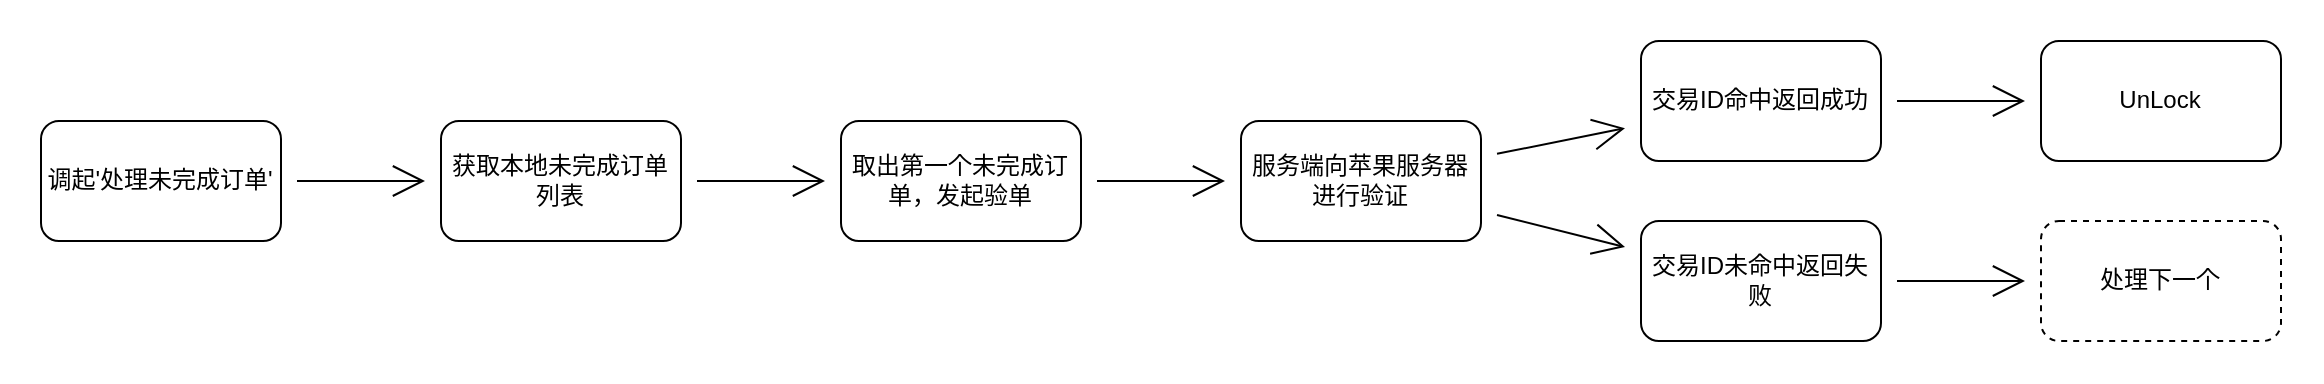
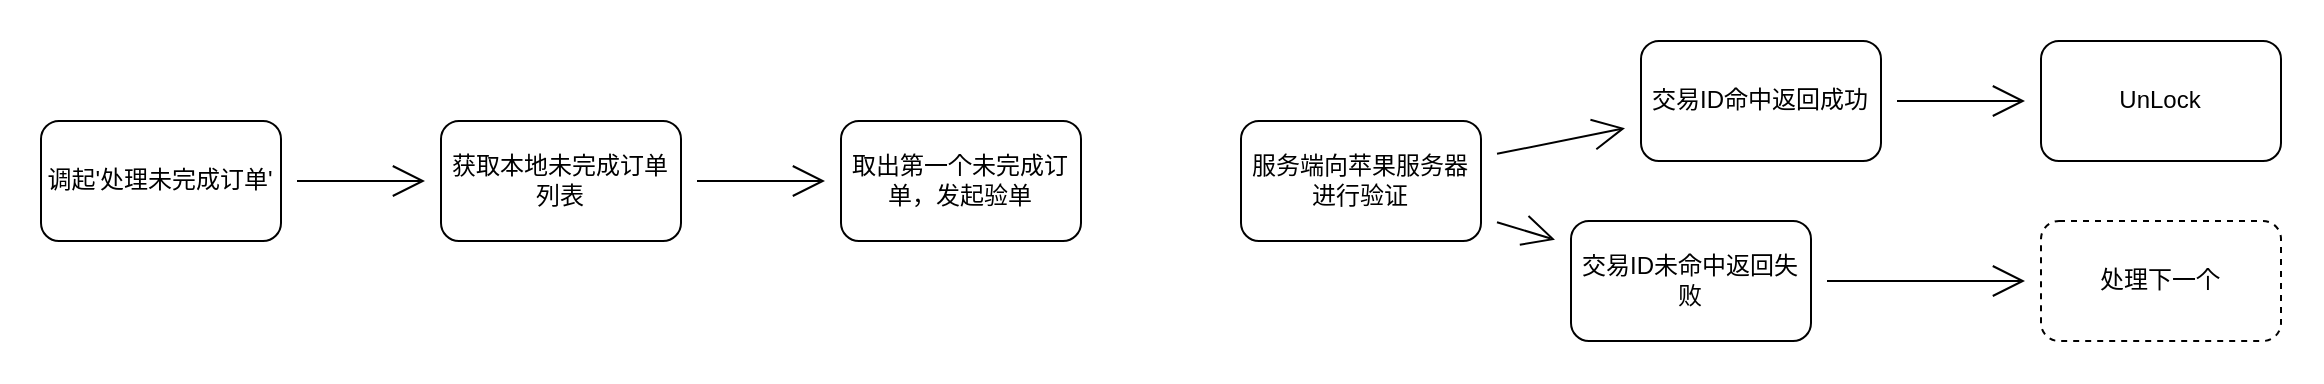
edge "取出第一个未完成订单，发起验单" -> "服务端向苹果服务器进行验证": removed
node "交易ID未命中返回失败": moved (1761, 281) -> (1691, 281)
